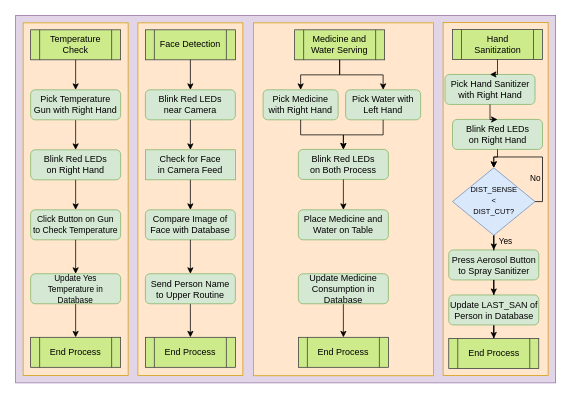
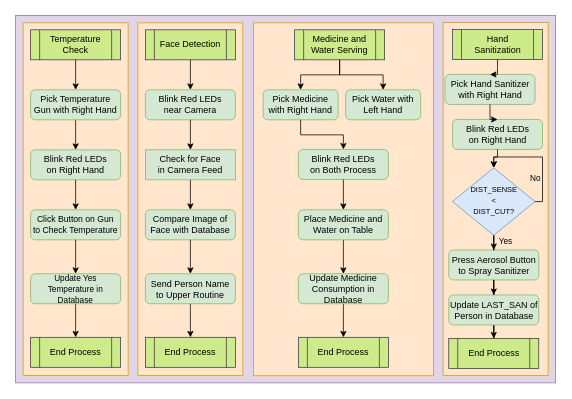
edge "Pick Water with Left Hand" -> "Blink Red LEDs on Both Process": removed
edge "Place Medicine and Water on Table" -> "Update Medicine Consumption in Database": added
